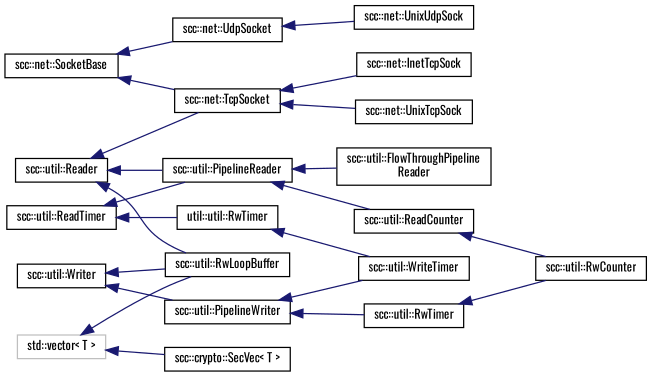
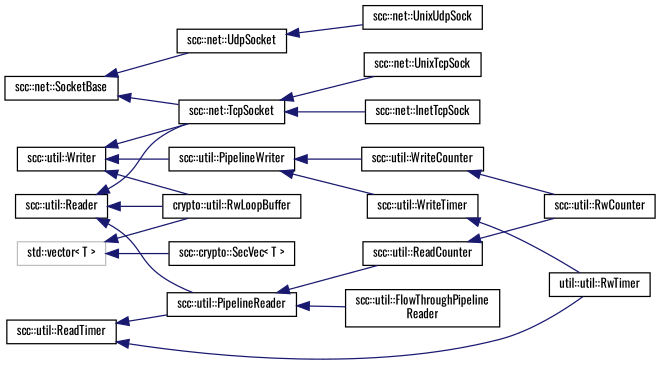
edge "scc::net::TcpSocket" -> "scc::util::Writer": added
edge "scc::util::WriteTimer" -> "util::util::RwTimer": reversed
node "scc::util::RwLoopBuffer": label "scc::util::RwLoopBuffer" -> "crypto::util::RwLoopBuffer"
node "scc::util::RwTimer": label "scc::util::RwTimer" -> "scc::util::WriteCounter"
